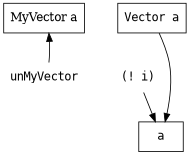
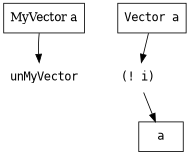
edge "unMyVector" -> "MyVector a": reversed
edge "Vector a" -> "a": now "Vector a" -> "(! i)"
